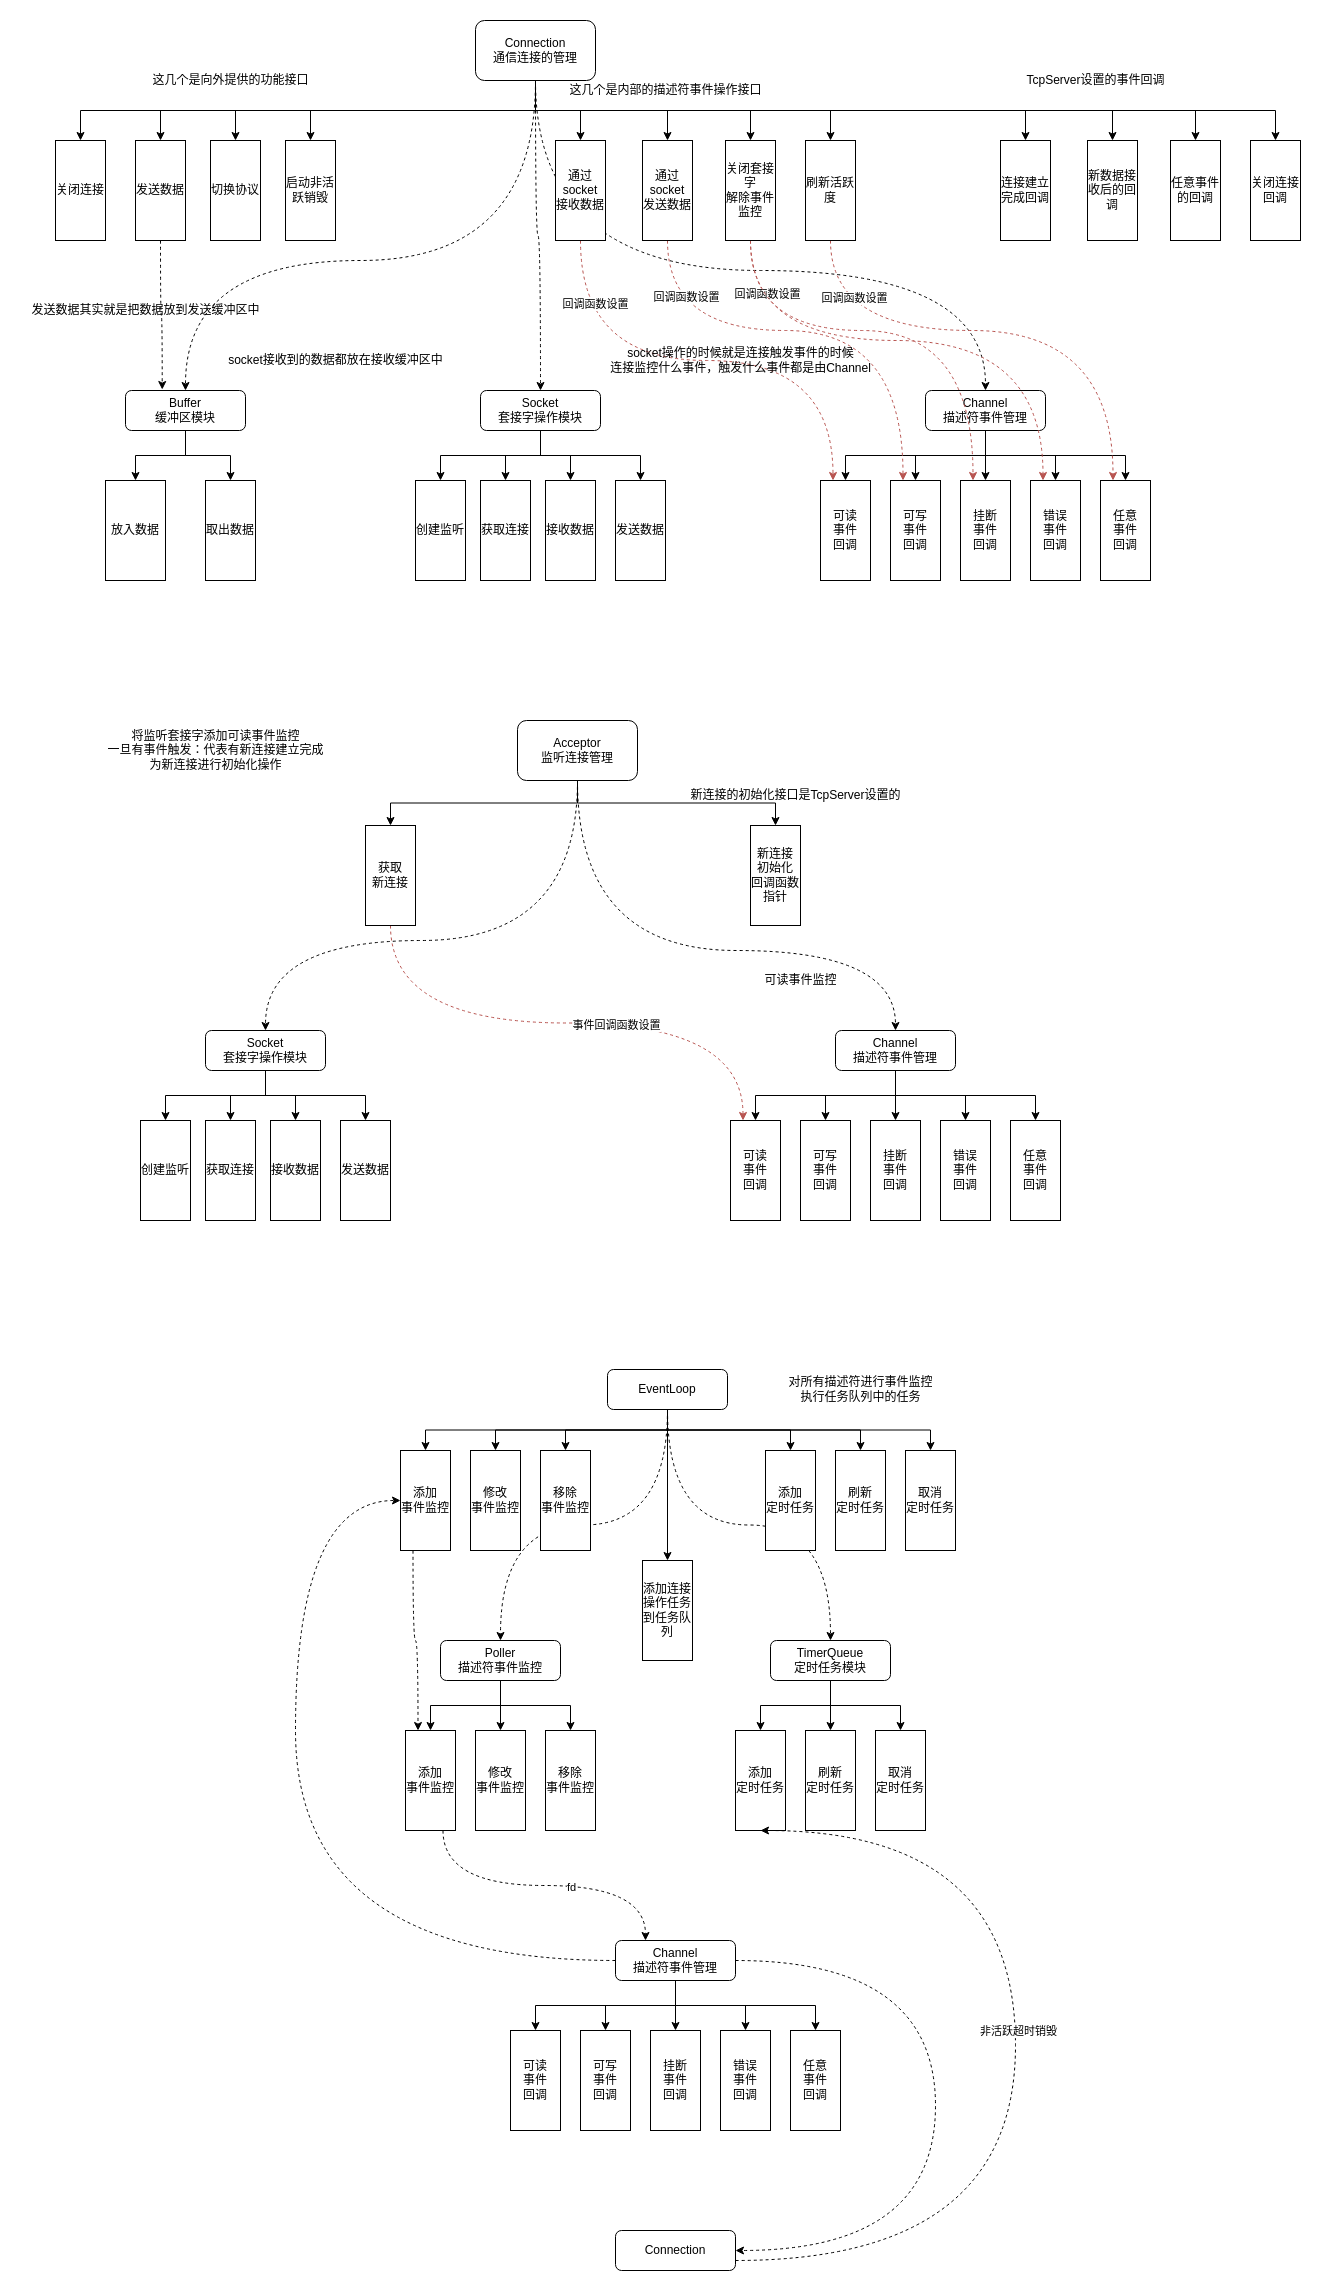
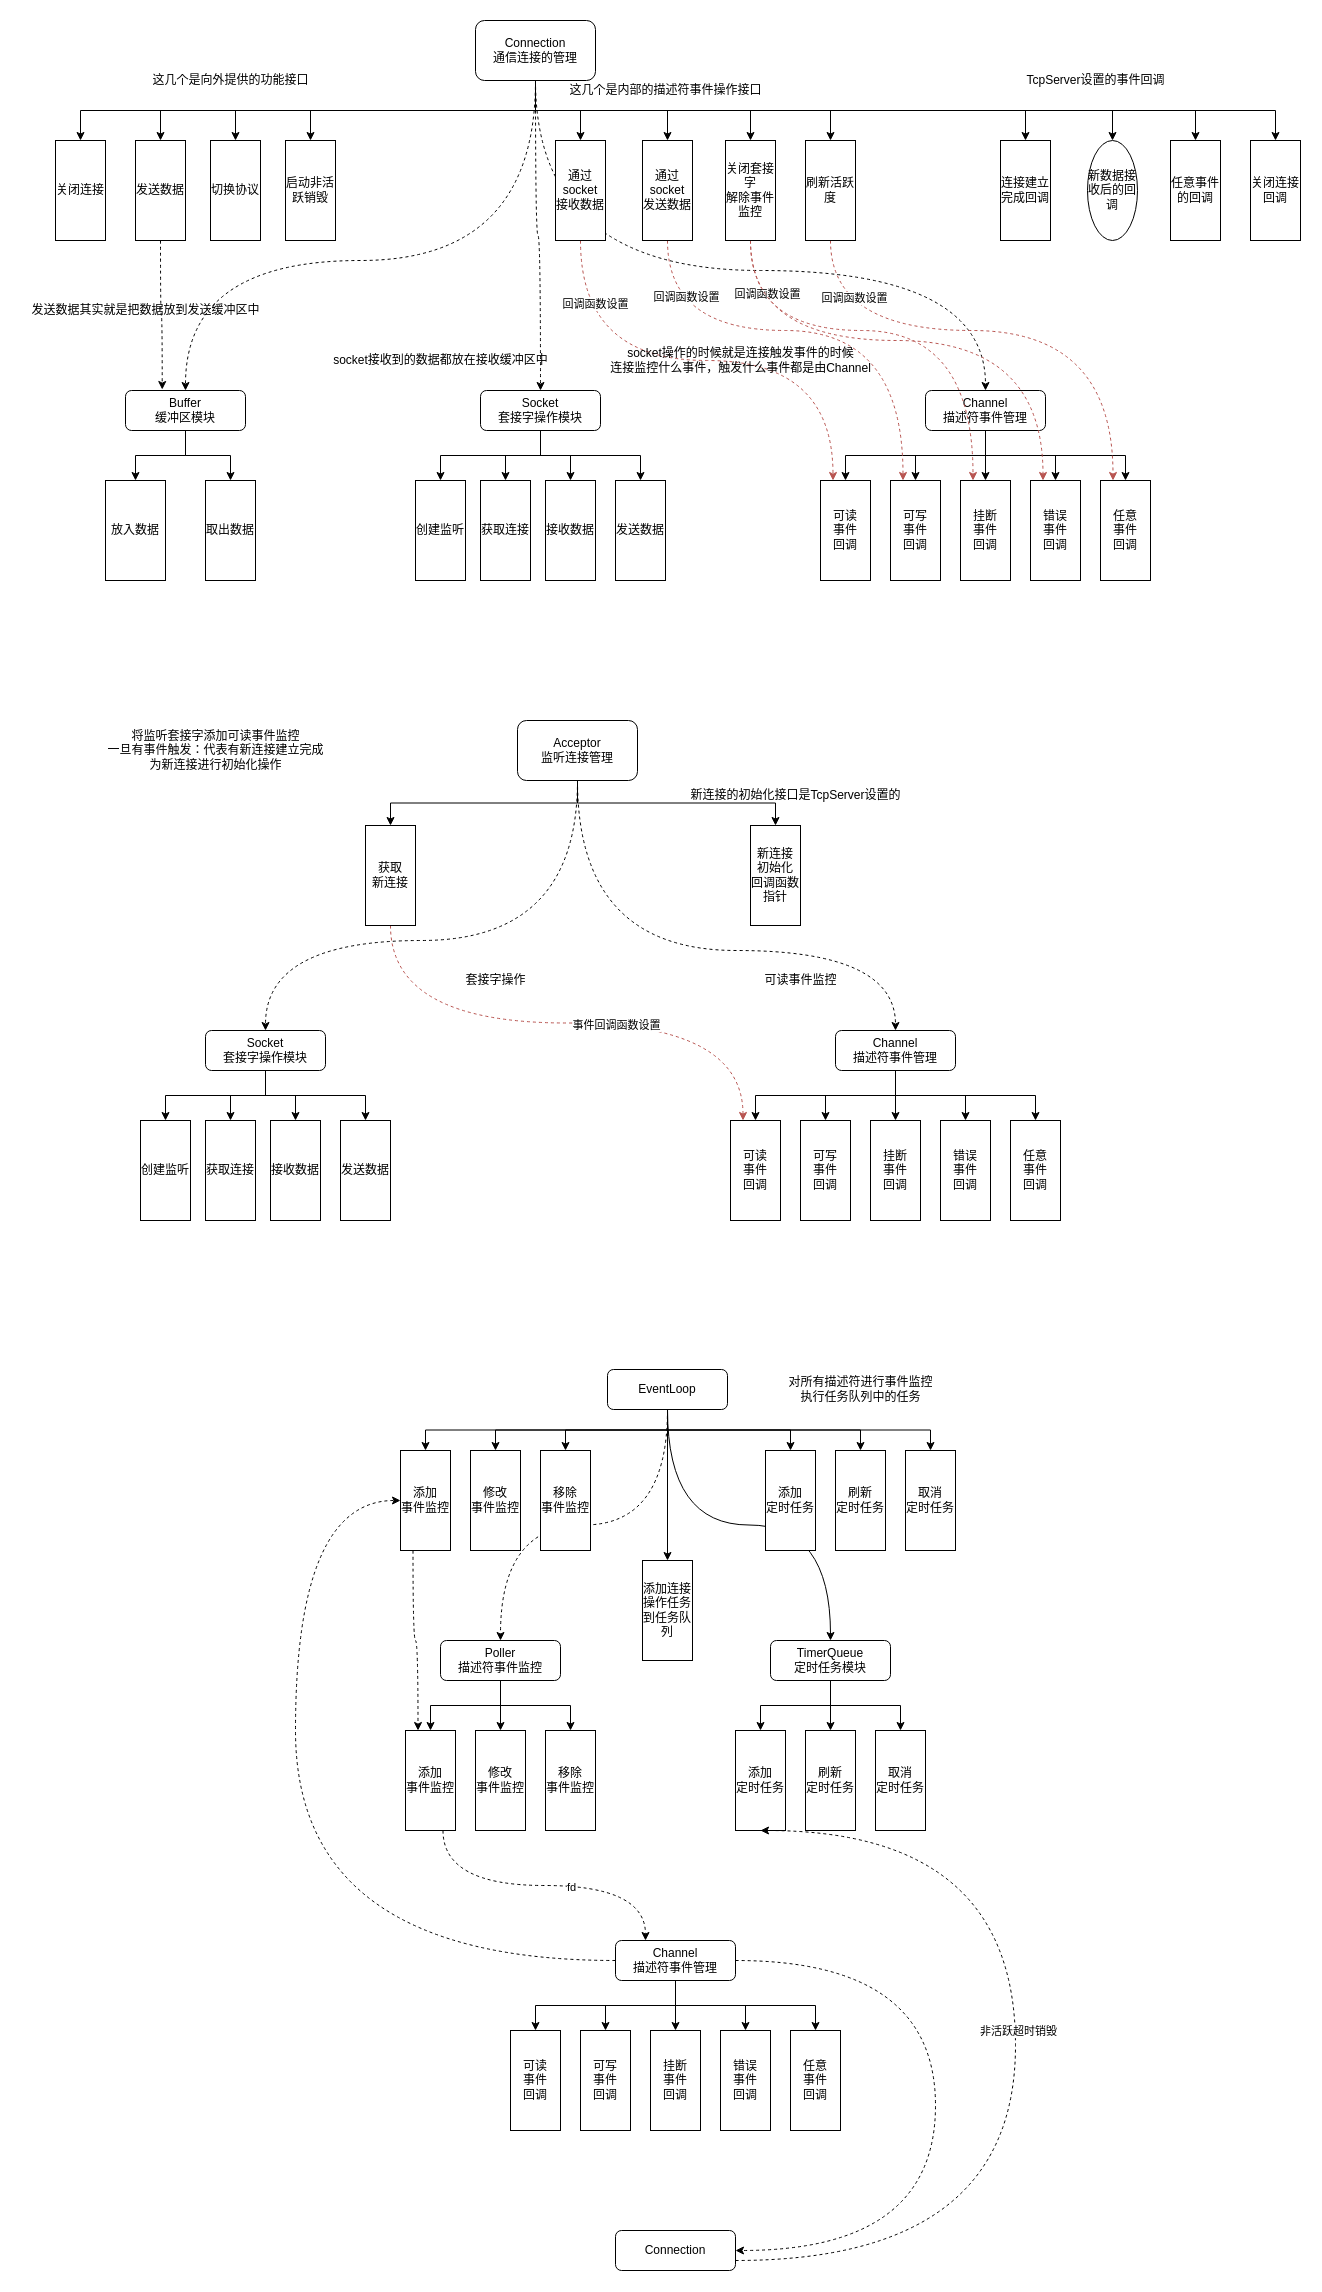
node "新数据接收后的回调": shape rectangle -> ellipse
node "socket接收到的数据都放在接收缓冲区中": moved (336, 361) -> (441, 361)
node "套接字操作": added
edge "EventLoop" -> "TimerQueue 定时任务模块": style dashed -> solid
